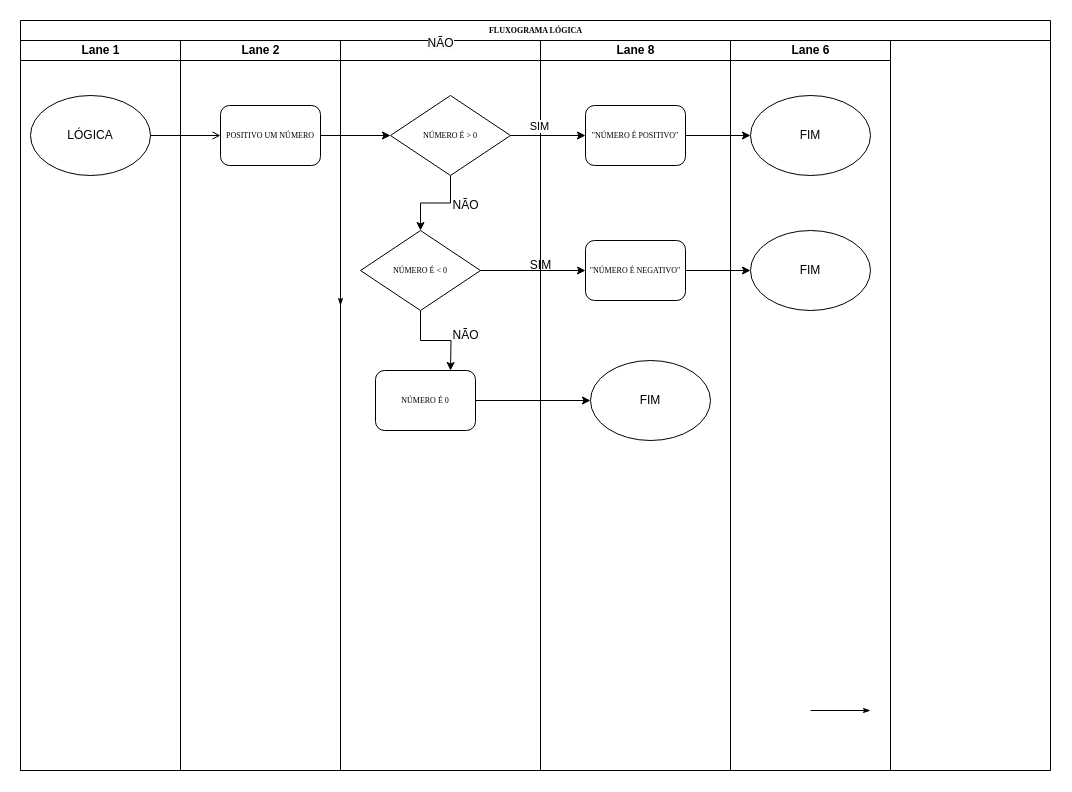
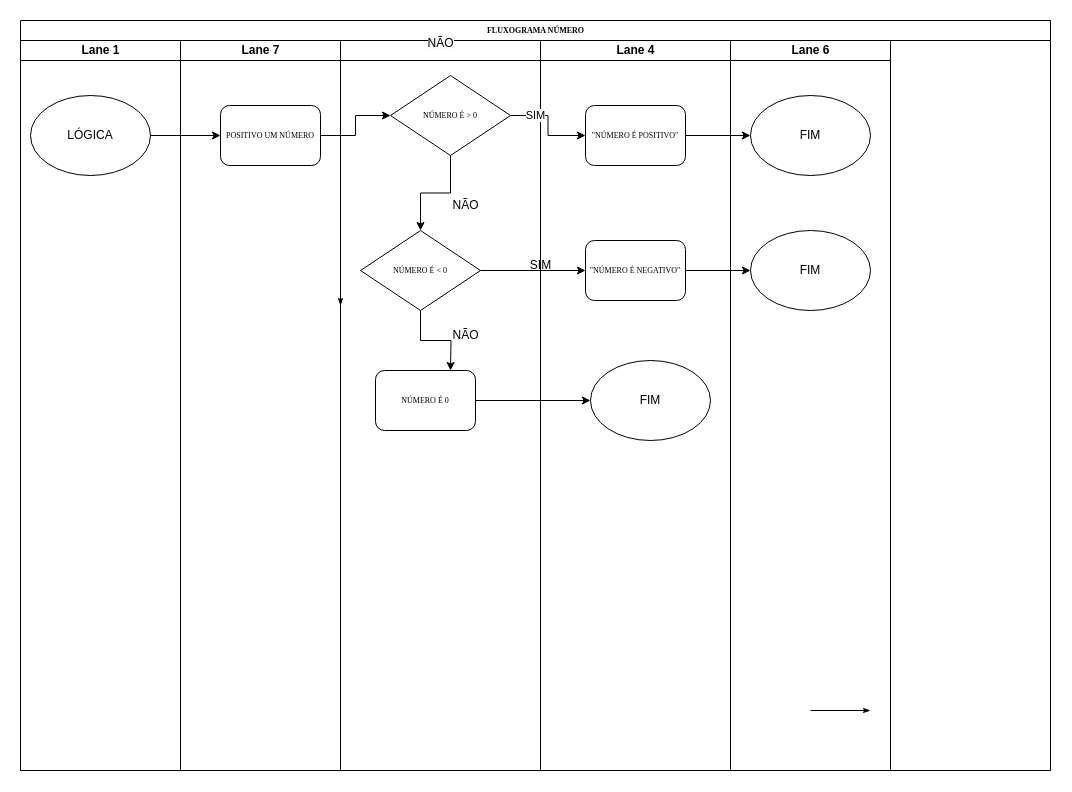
node "FLUXOGRAMA LÓGICA": label "FLUXOGRAMA LÓGICA" -> "FLUXOGRAMA NÚMERO"
node "Lane 2": label "Lane 2" -> "Lane 7"
node "Lane 8": label "Lane 8" -> "Lane 4"
edge "LÓGICA" -> "POSITIVO UM NÚMERO": arrowhead open -> classic
node "NÚMERO É > 0": moved (451, 136) -> (451, 116)
